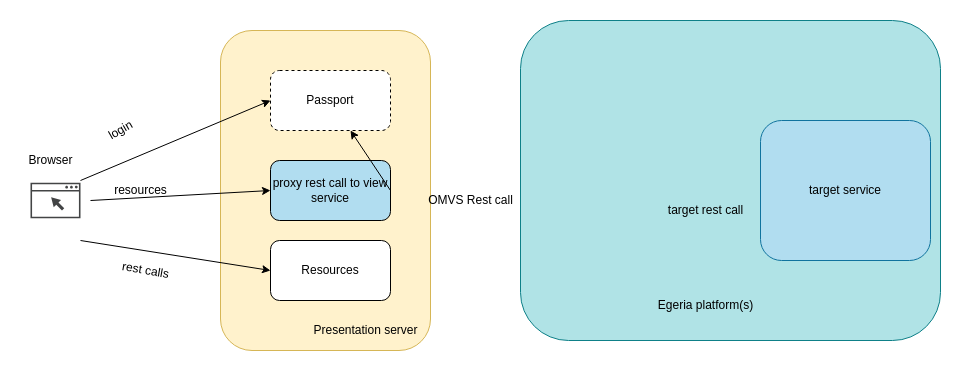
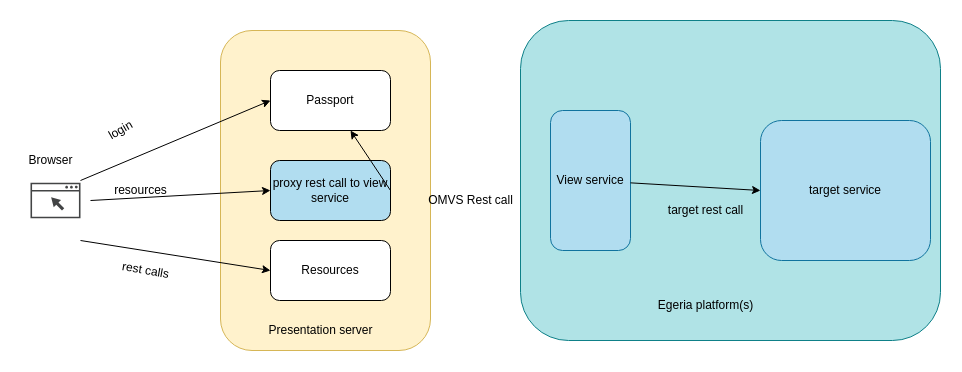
node "Passport": style dashed -> solid
node "View service": added
edge "View service" -> "target service": added
node "Presentation server": moved (366, 331) -> (321, 331)
